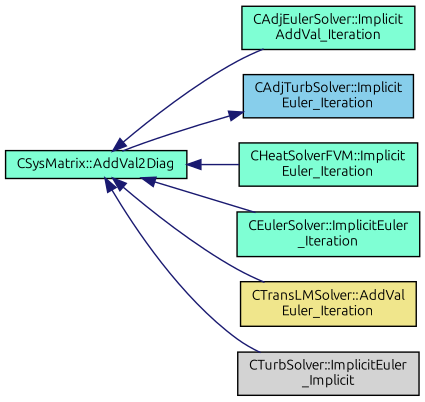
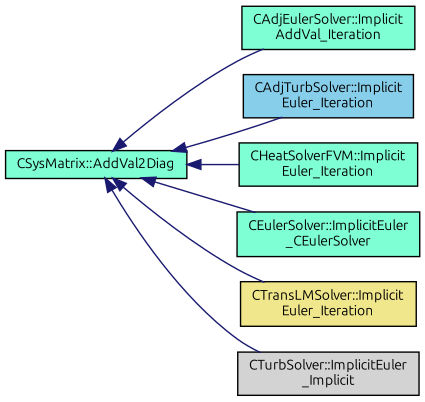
edge "CSysMatrix::AddVal2Diag" -> "CAdjTurbSolver::Implicit Euler_Iteration": reversed
node "CEulerSolver::ImplicitEuler _Iteration": label "CEulerSolver::ImplicitEuler _Iteration" -> "CEulerSolver::ImplicitEuler _CEulerSolver"
node "CTransLMSolver::AddVal Euler_Iteration": label "CTransLMSolver::AddVal Euler_Iteration" -> "CTransLMSolver::Implicit Euler_Iteration"
